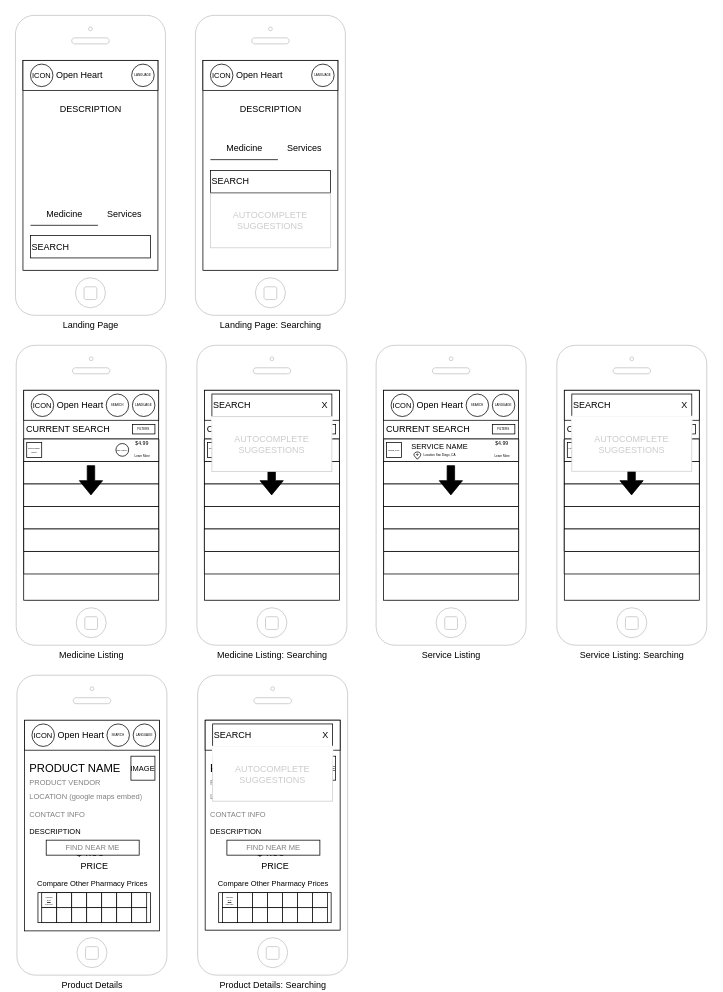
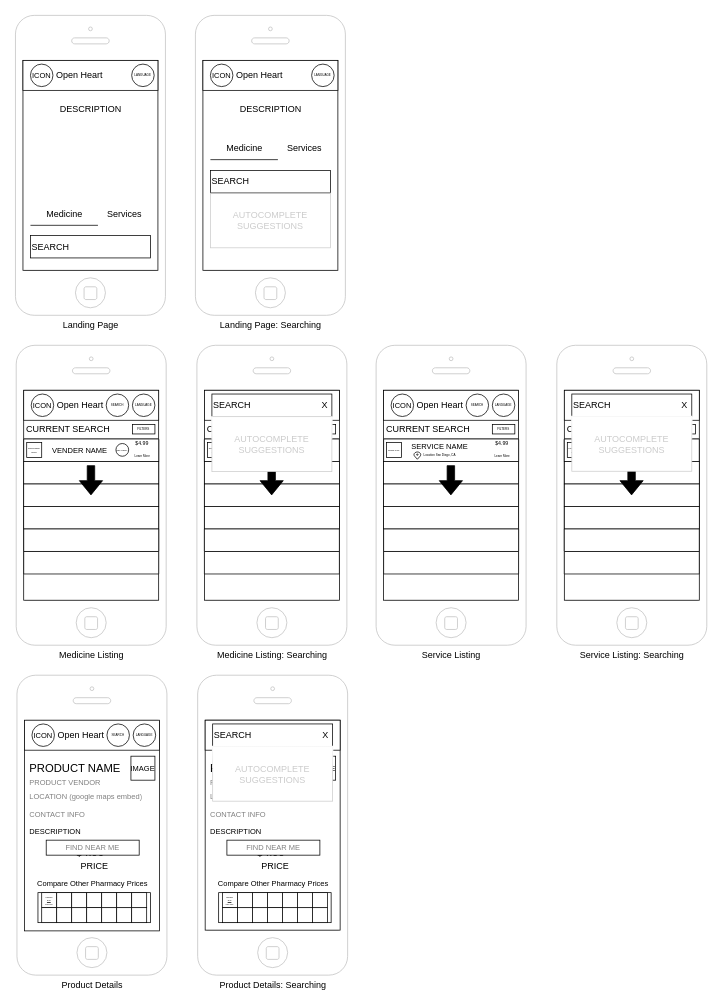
node "VENDER NAME": added
